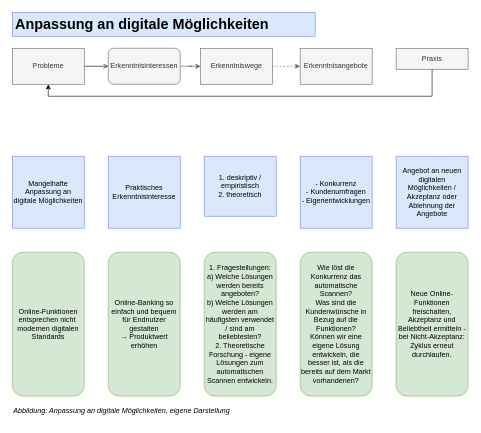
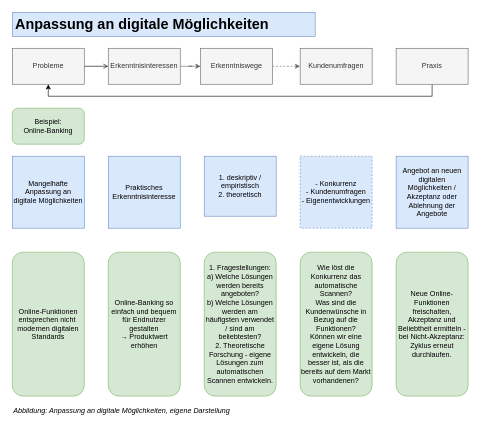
node "Praxis": size 72x21 -> 72x36
node "Erkenntnisinteressen": shape rounded rectangle -> rectangle
node "Erkenntnisangebote": label "Erkenntnisangebote" -> "Kundenumfragen"
node "Beispiel: Online-Banking": added
node "- Konkurrenz - Kundenumfragen - Eigenentwicklungen": style solid -> dashed
